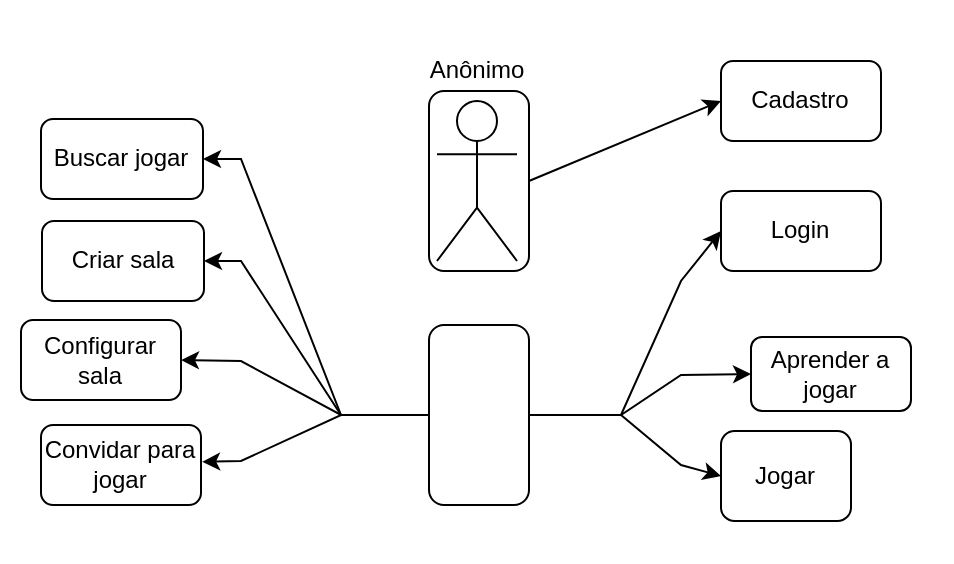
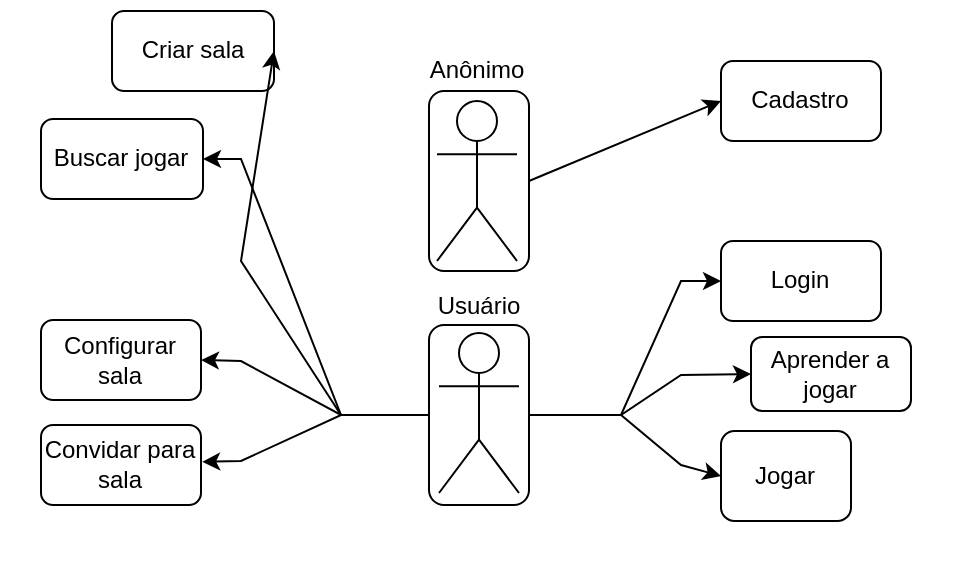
node "Login": moved (801, 231) -> (801, 281)
node "Criar sala": moved (123, 261) -> (193, 51)
node "Configurar sala": moved (101, 360) -> (121, 360)
node "Usuário": added
node "Convidar para jogar": label "Convidar para jogar" -> "Convidar para sala"
